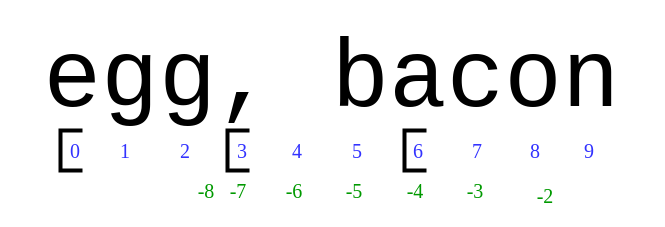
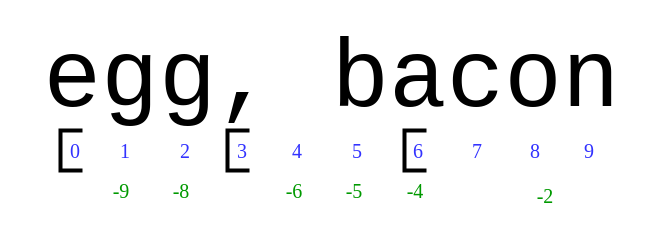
node "-9": added
node "-8": moved (207, 186) -> (182, 186)
node "-7": removed
node "-3": removed
